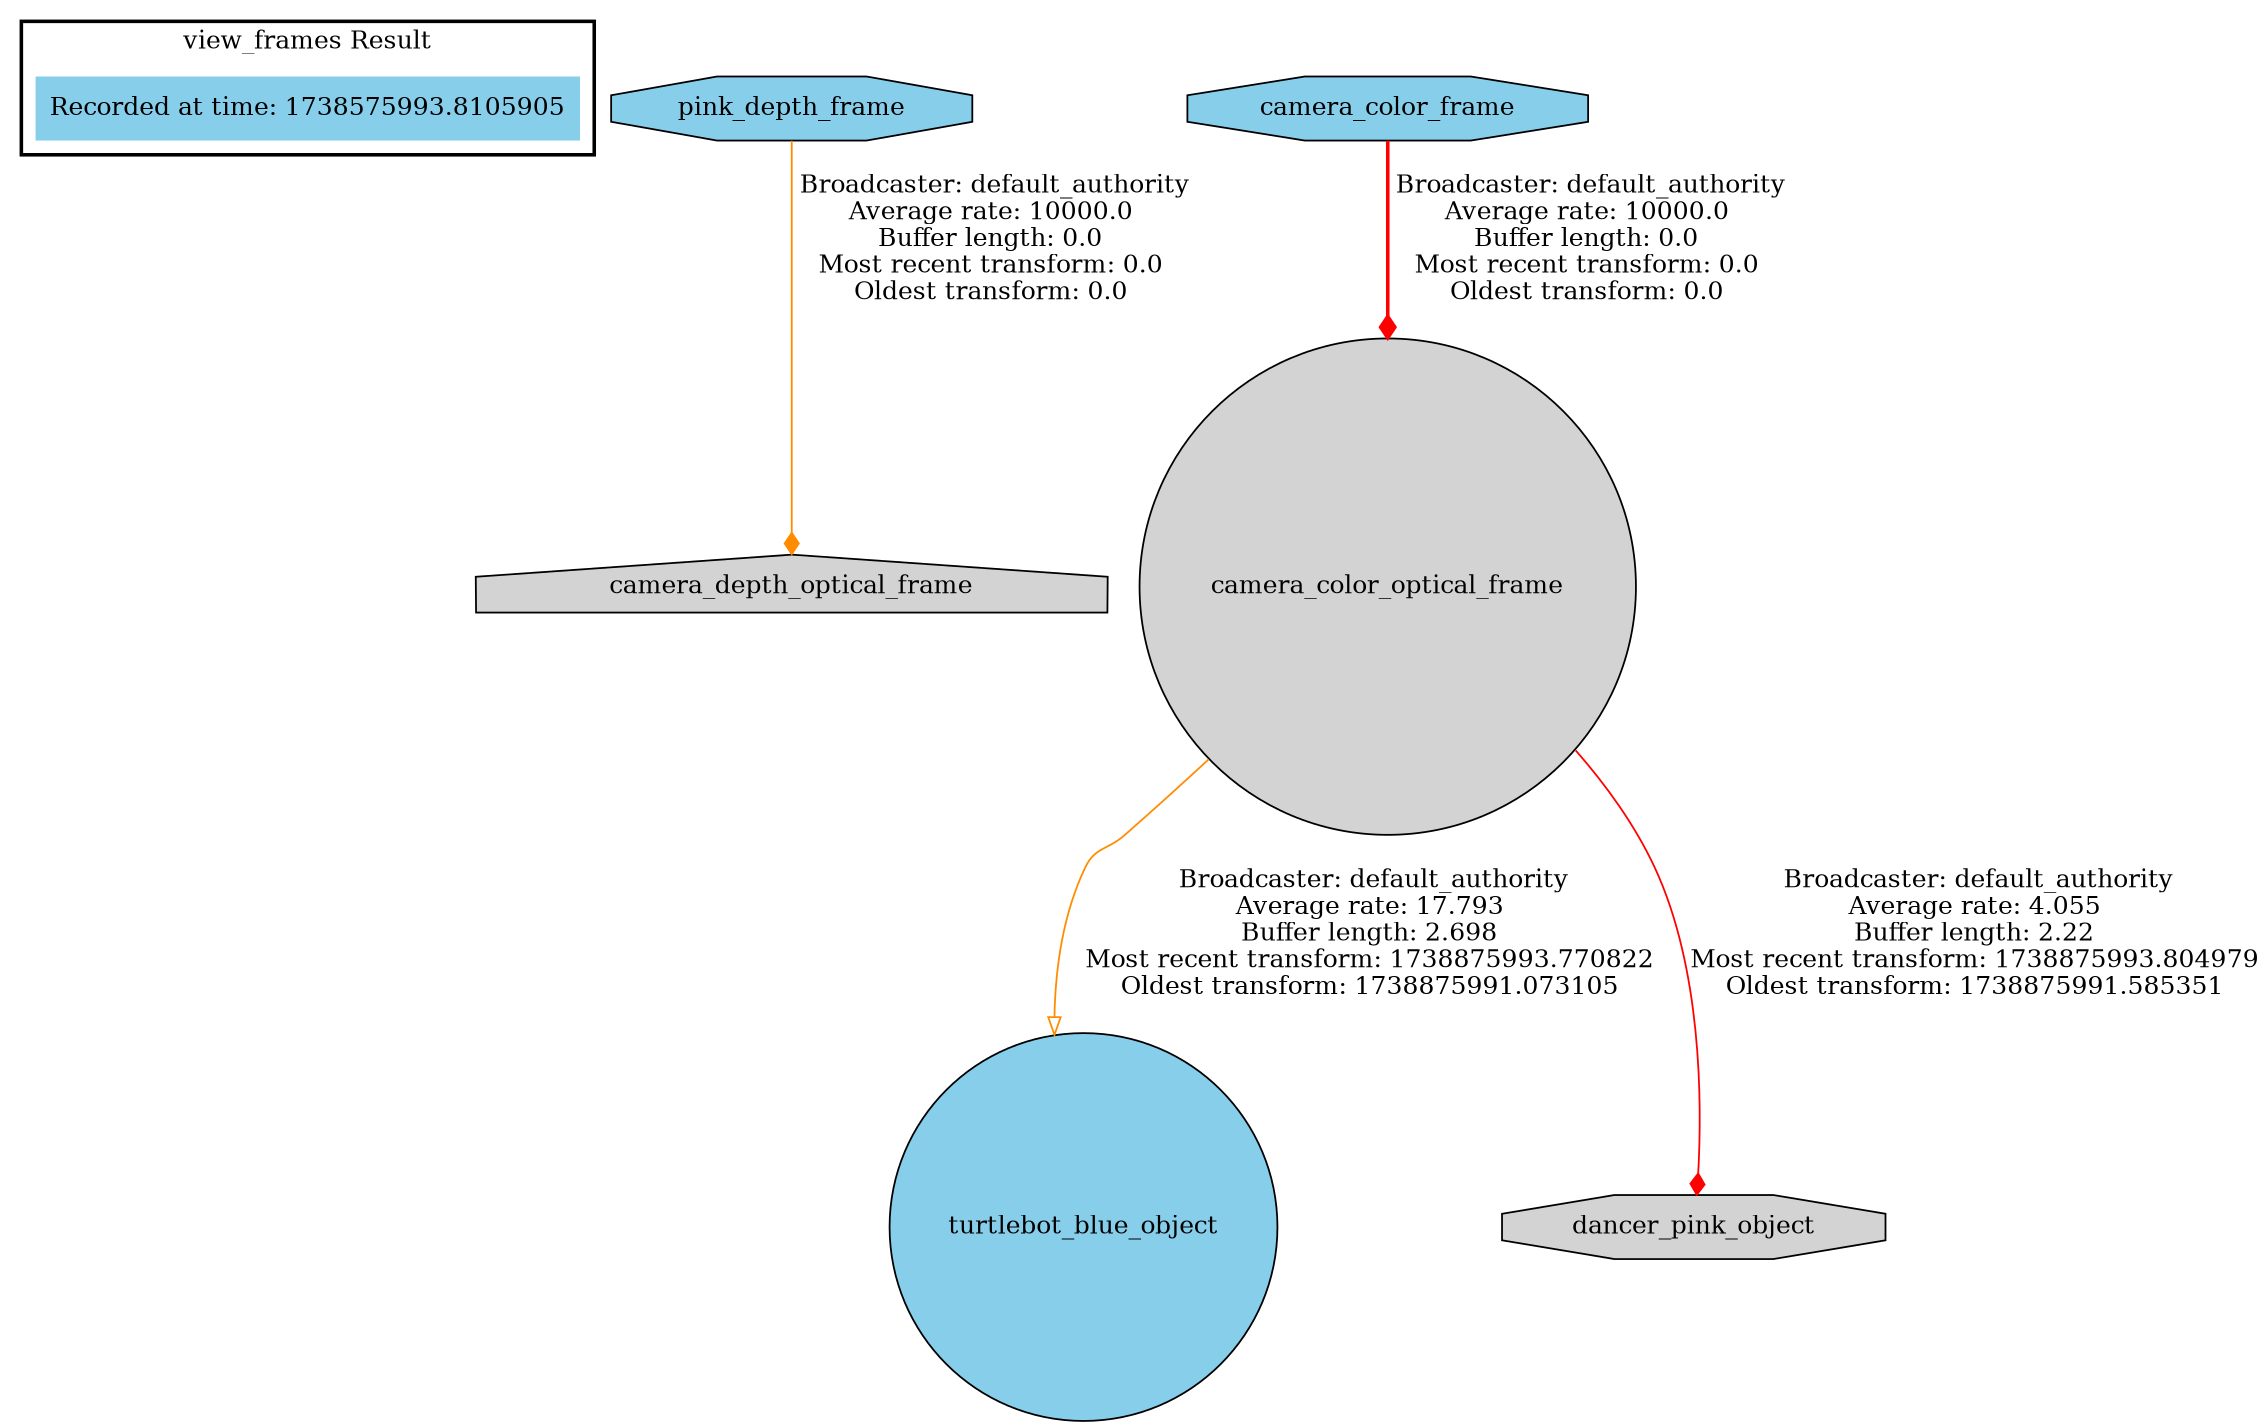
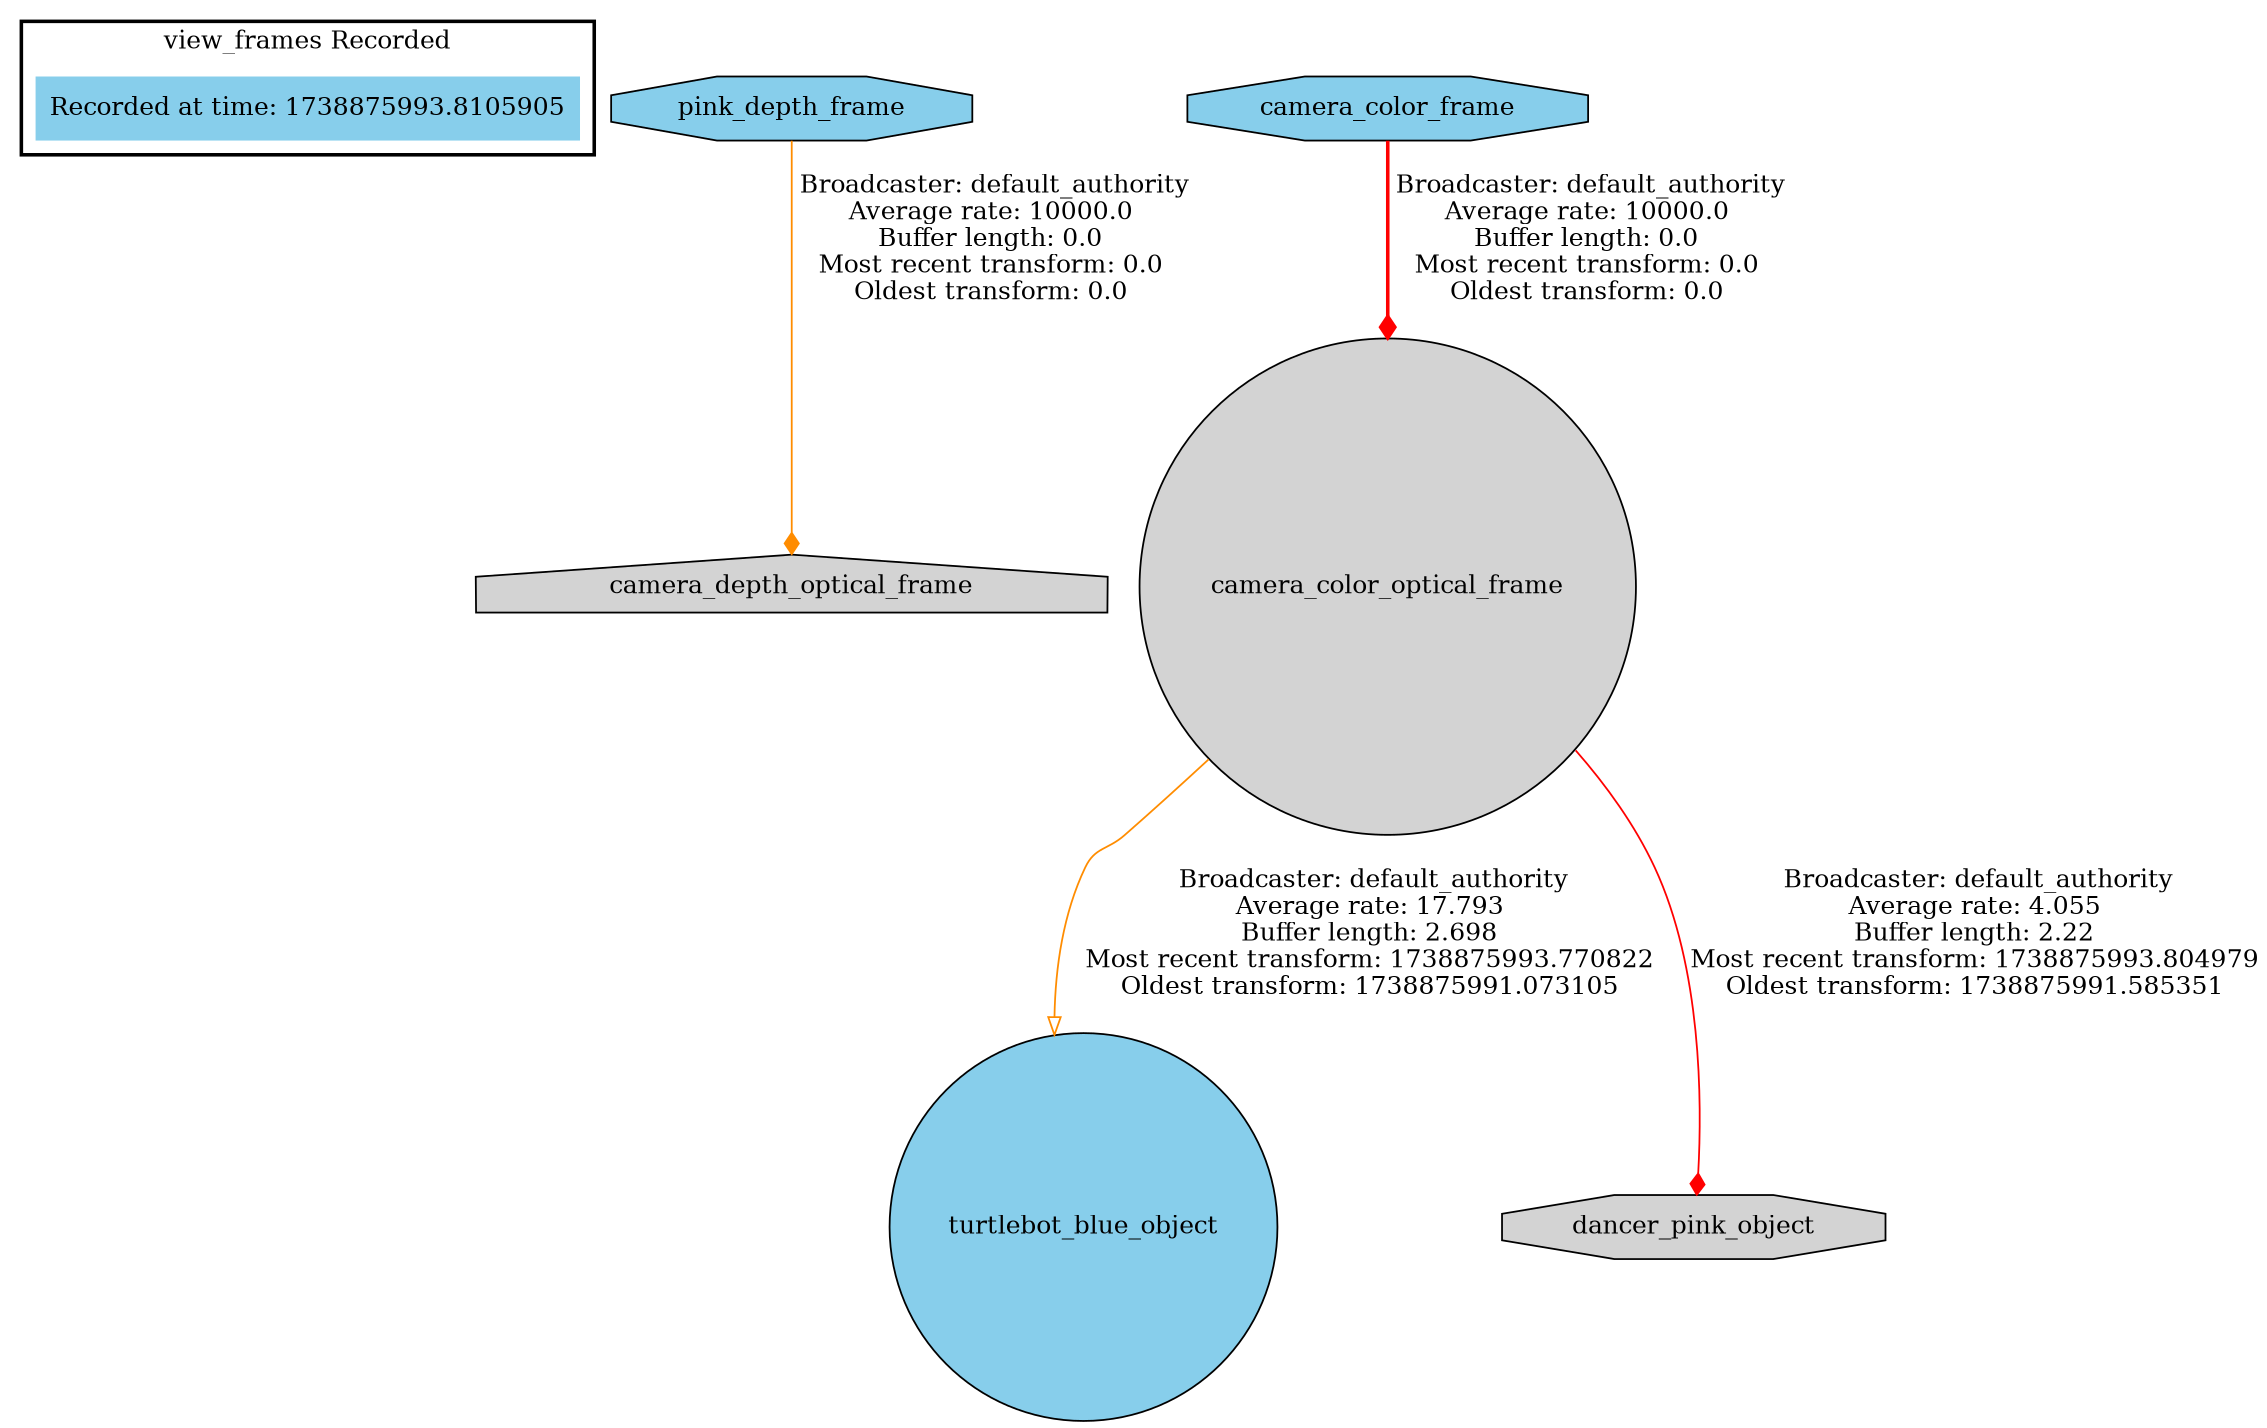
cluster "view_frames Result": label "view_frames Result" -> "view_frames Recorded"
node "Recorded at time: 1738575993.8105905": label "Recorded at time: 1738575993.8105905" -> "Recorded at time: 1738875993.8105905"
